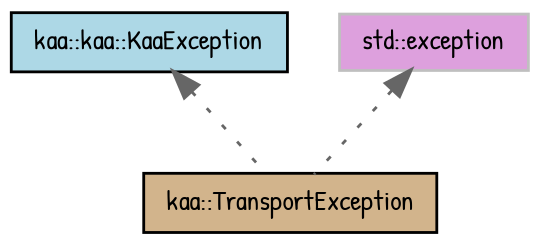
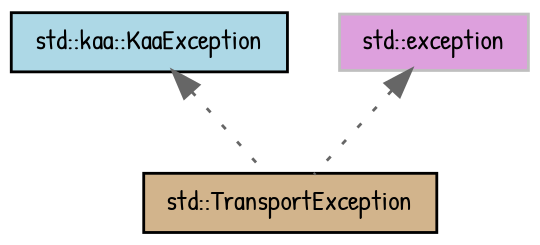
node "kaa::kaa::KaaException": label "kaa::kaa::KaaException" -> "std::kaa::KaaException"
node "kaa::TransportException": label "kaa::TransportException" -> "std::TransportException"
